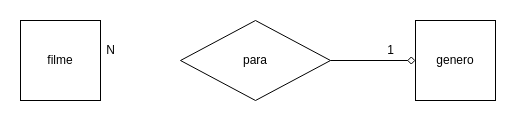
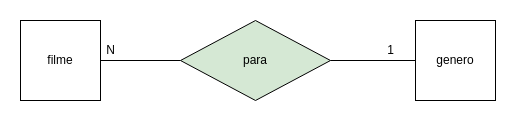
edge "filme" -- "para": added
node "para": fillcolor #ffffff -> #d5e8d4
edge "para" -> "genero": arrowhead diamond -> none
